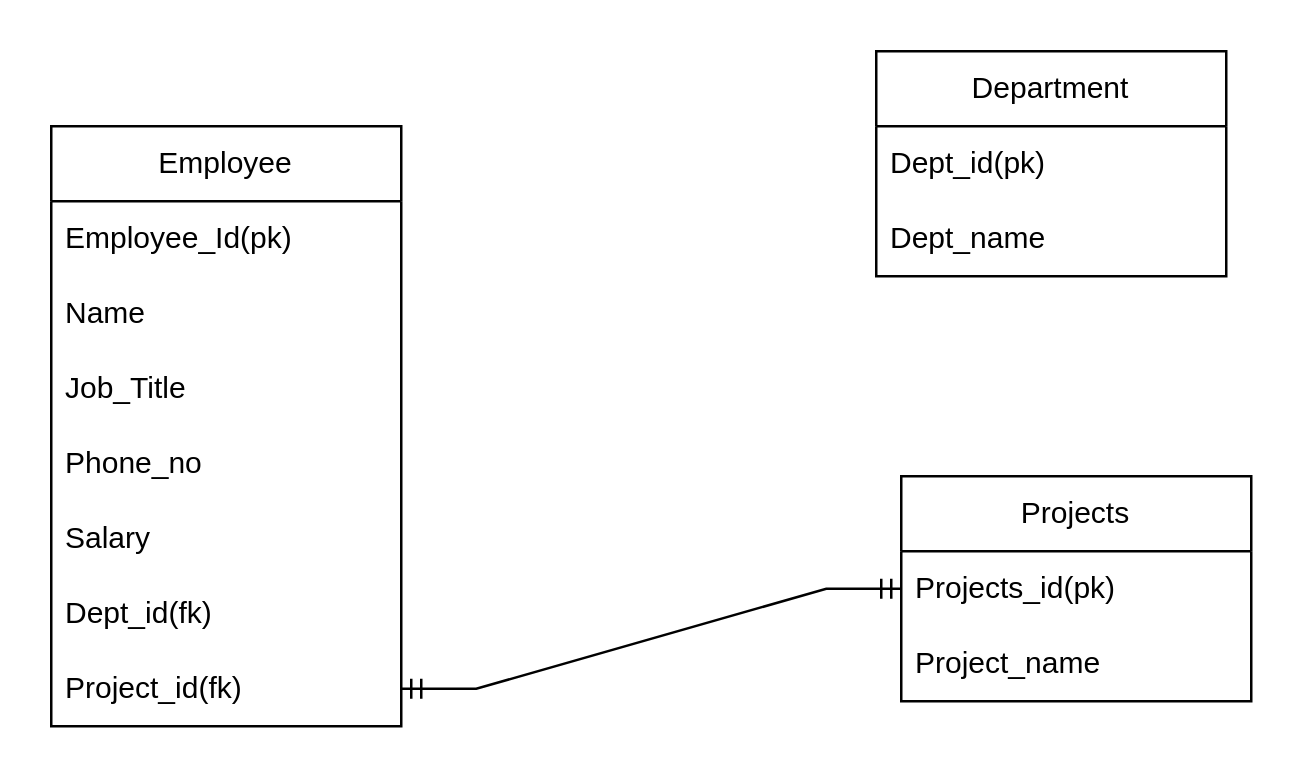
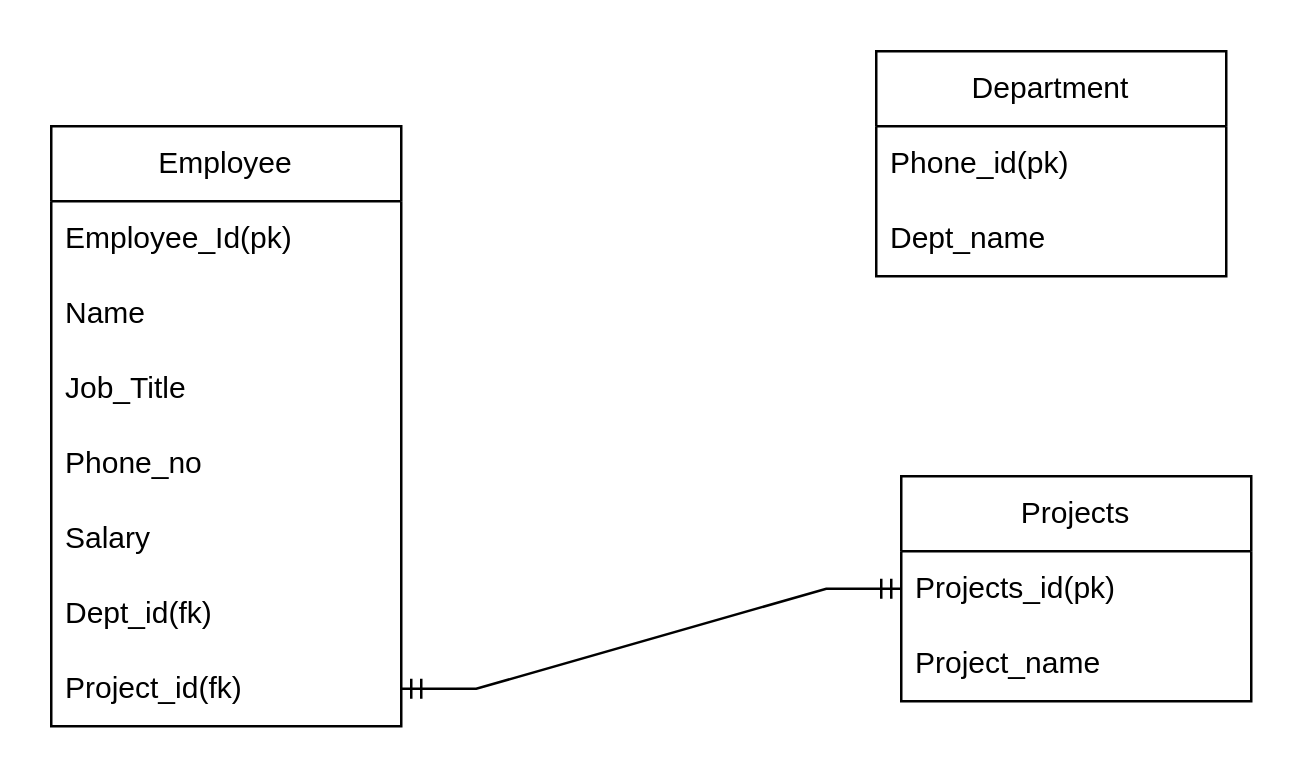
node "Dept_id(pk)": label "Dept_id(pk)" -> "Phone_id(pk)"
